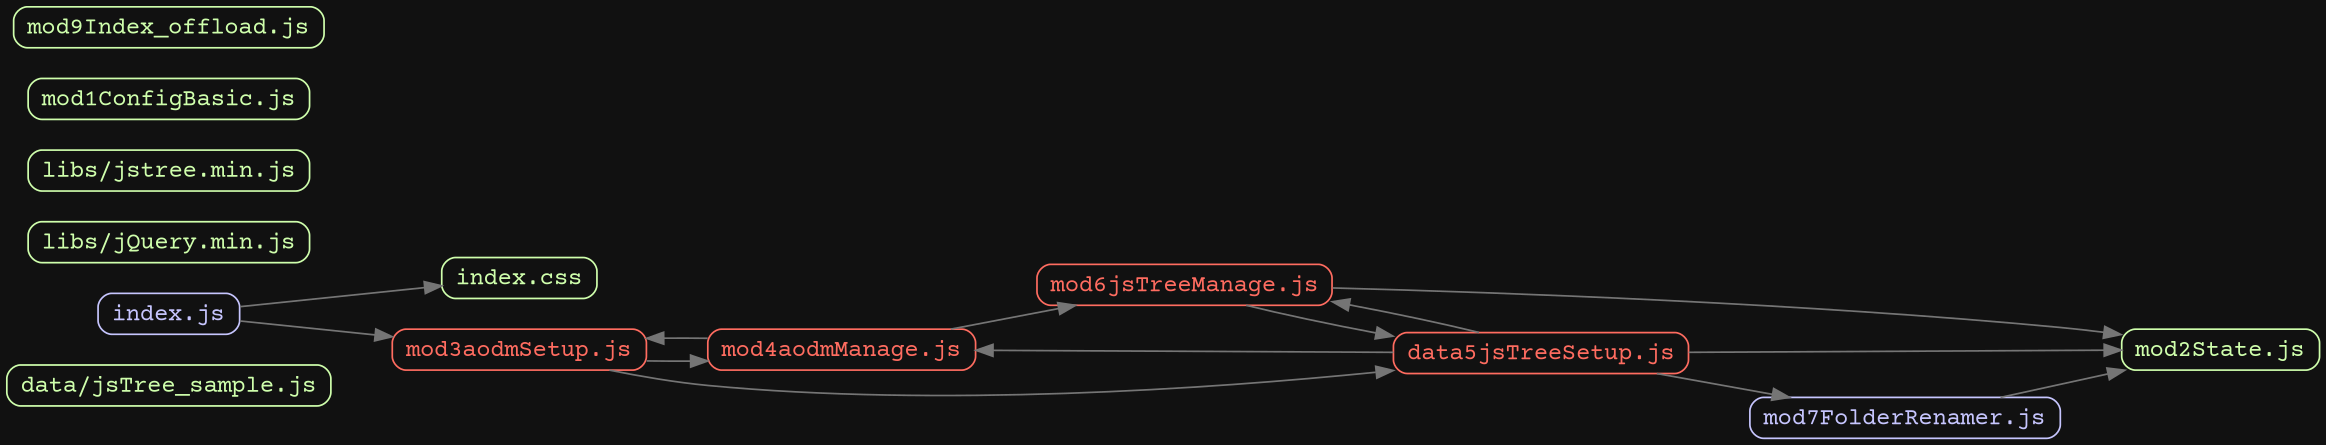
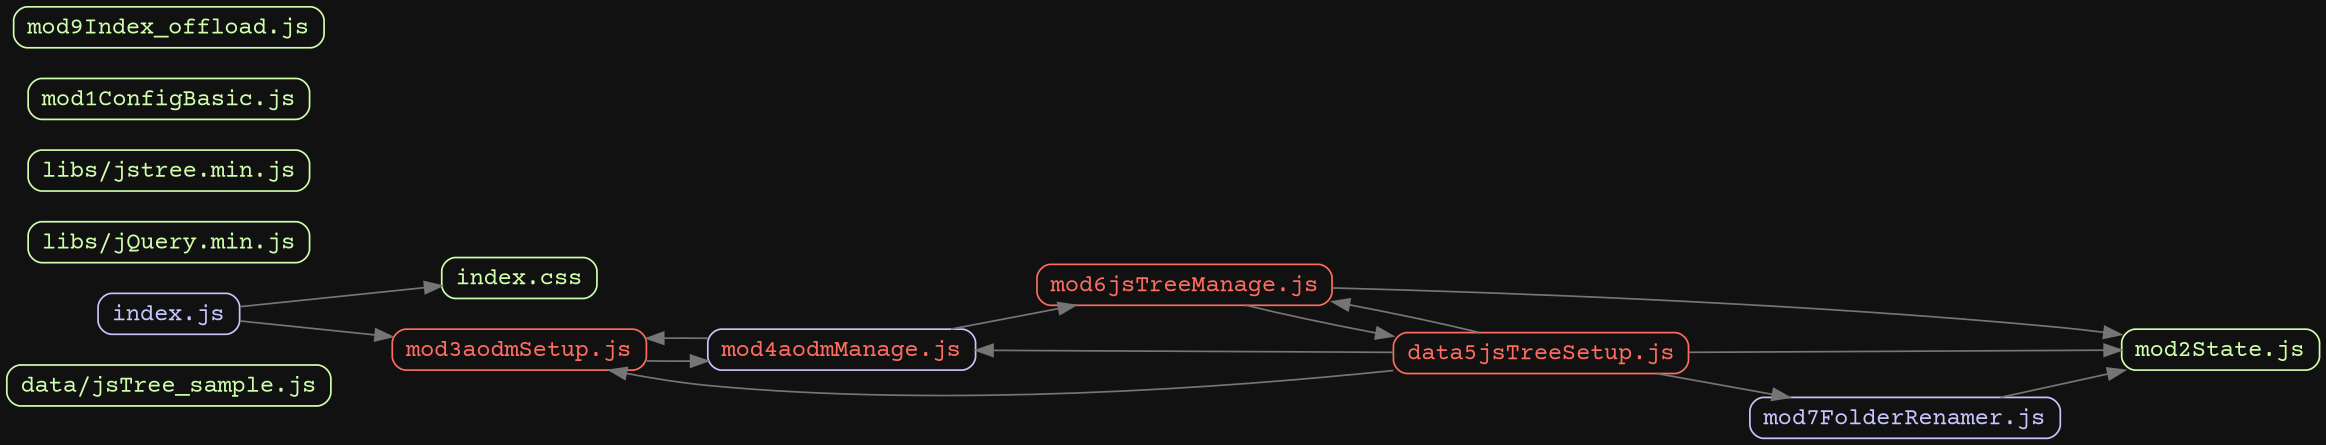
node "mod4aodmManage.js": color #ff6c60 -> #c6c5fe
edge "mod3aodmSetup.js" -> "data5jsTreeSetup.js": reversed
